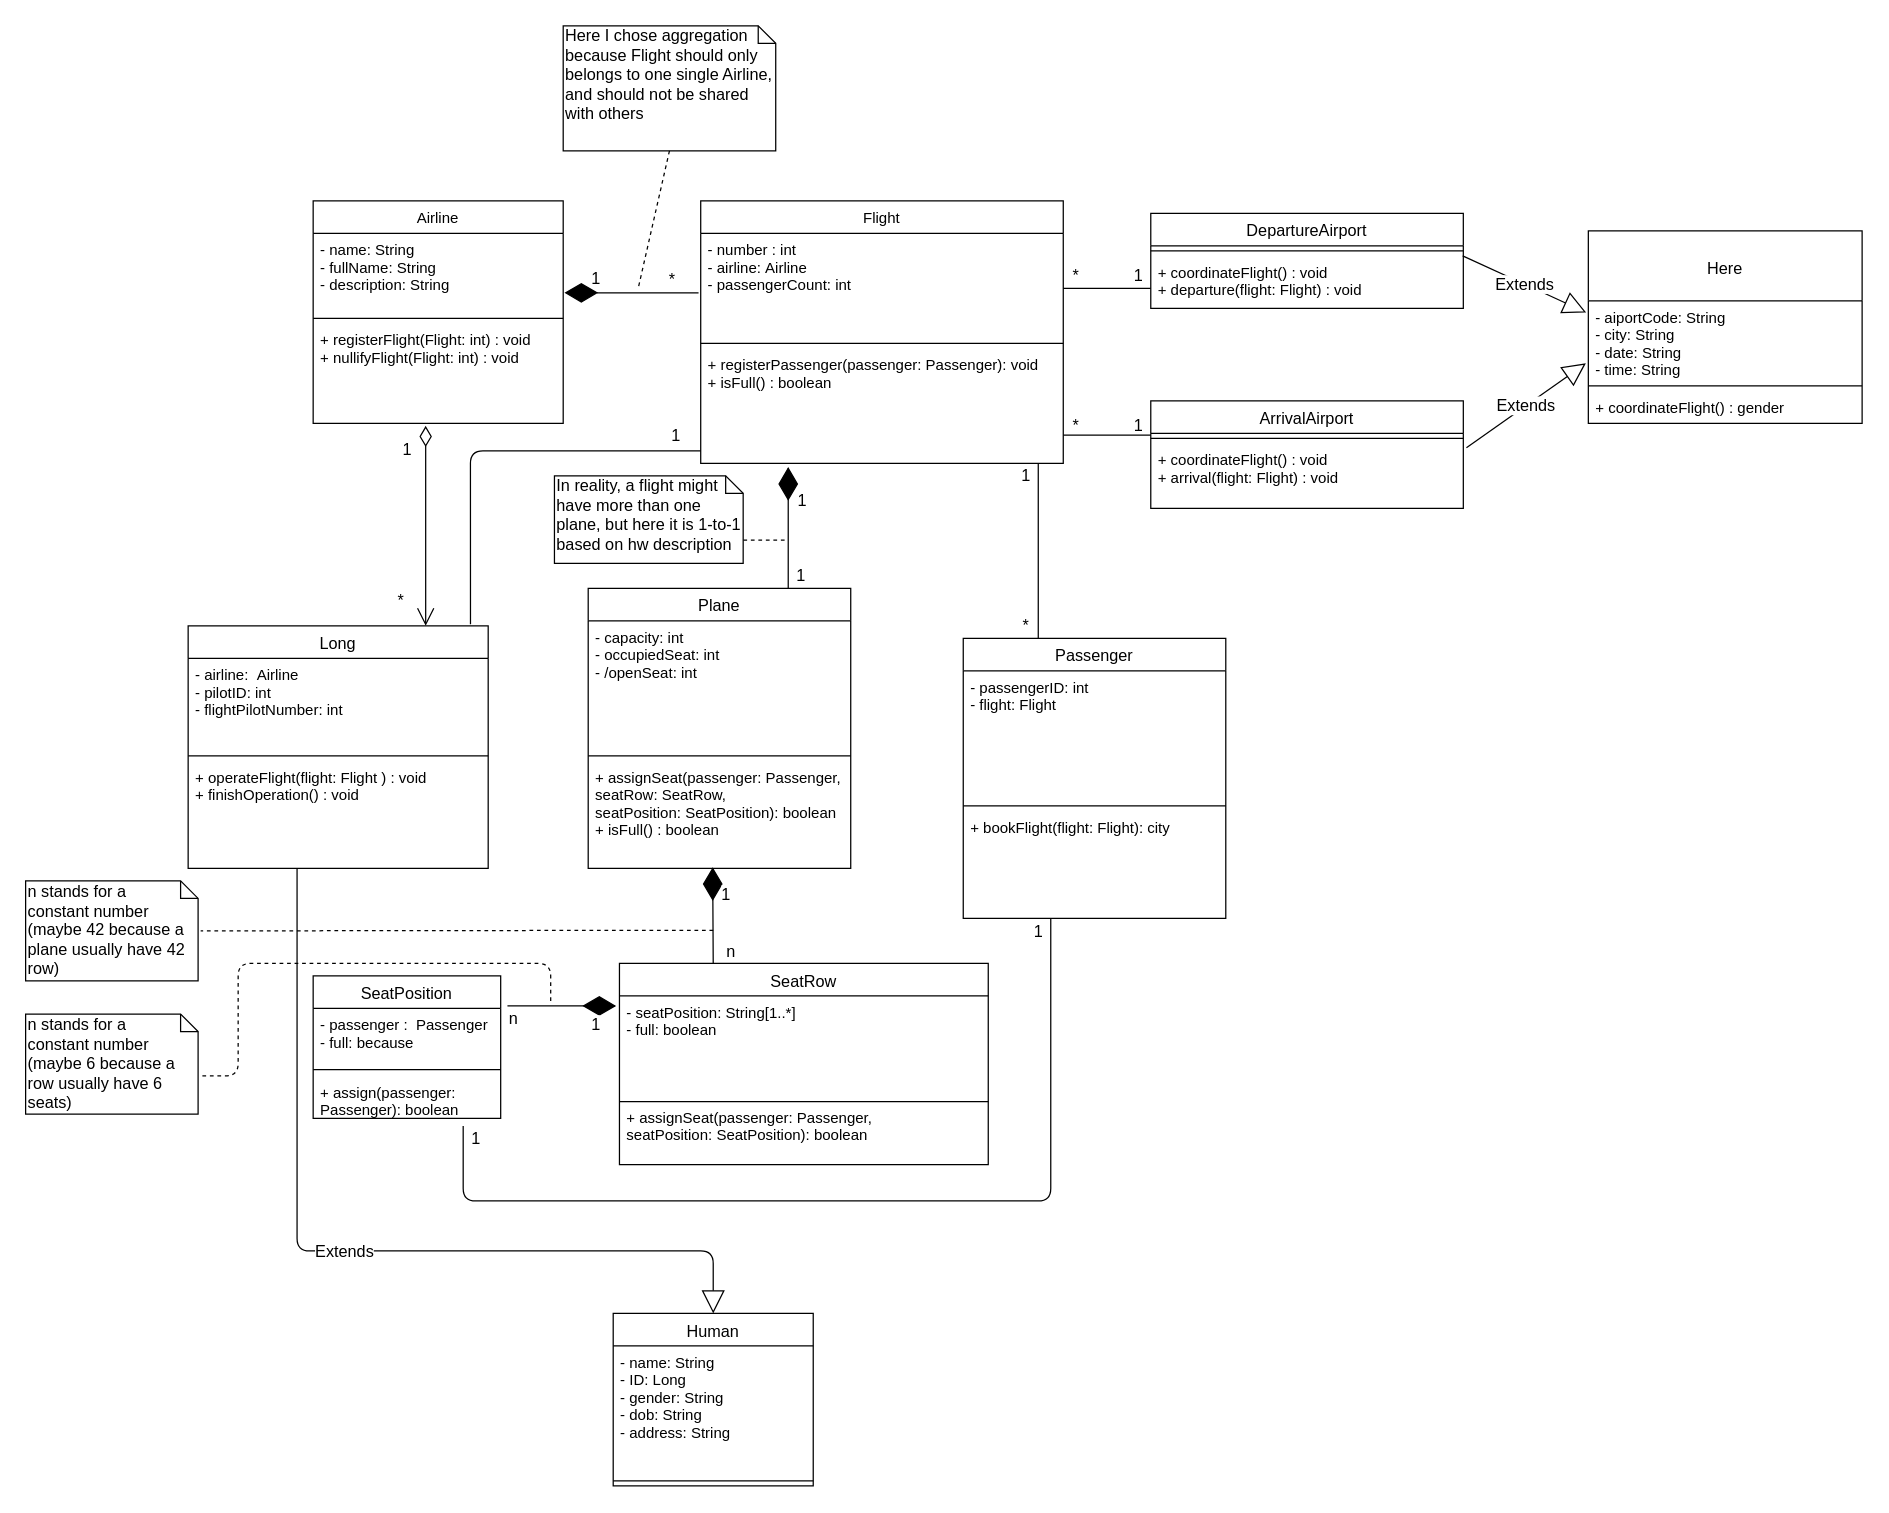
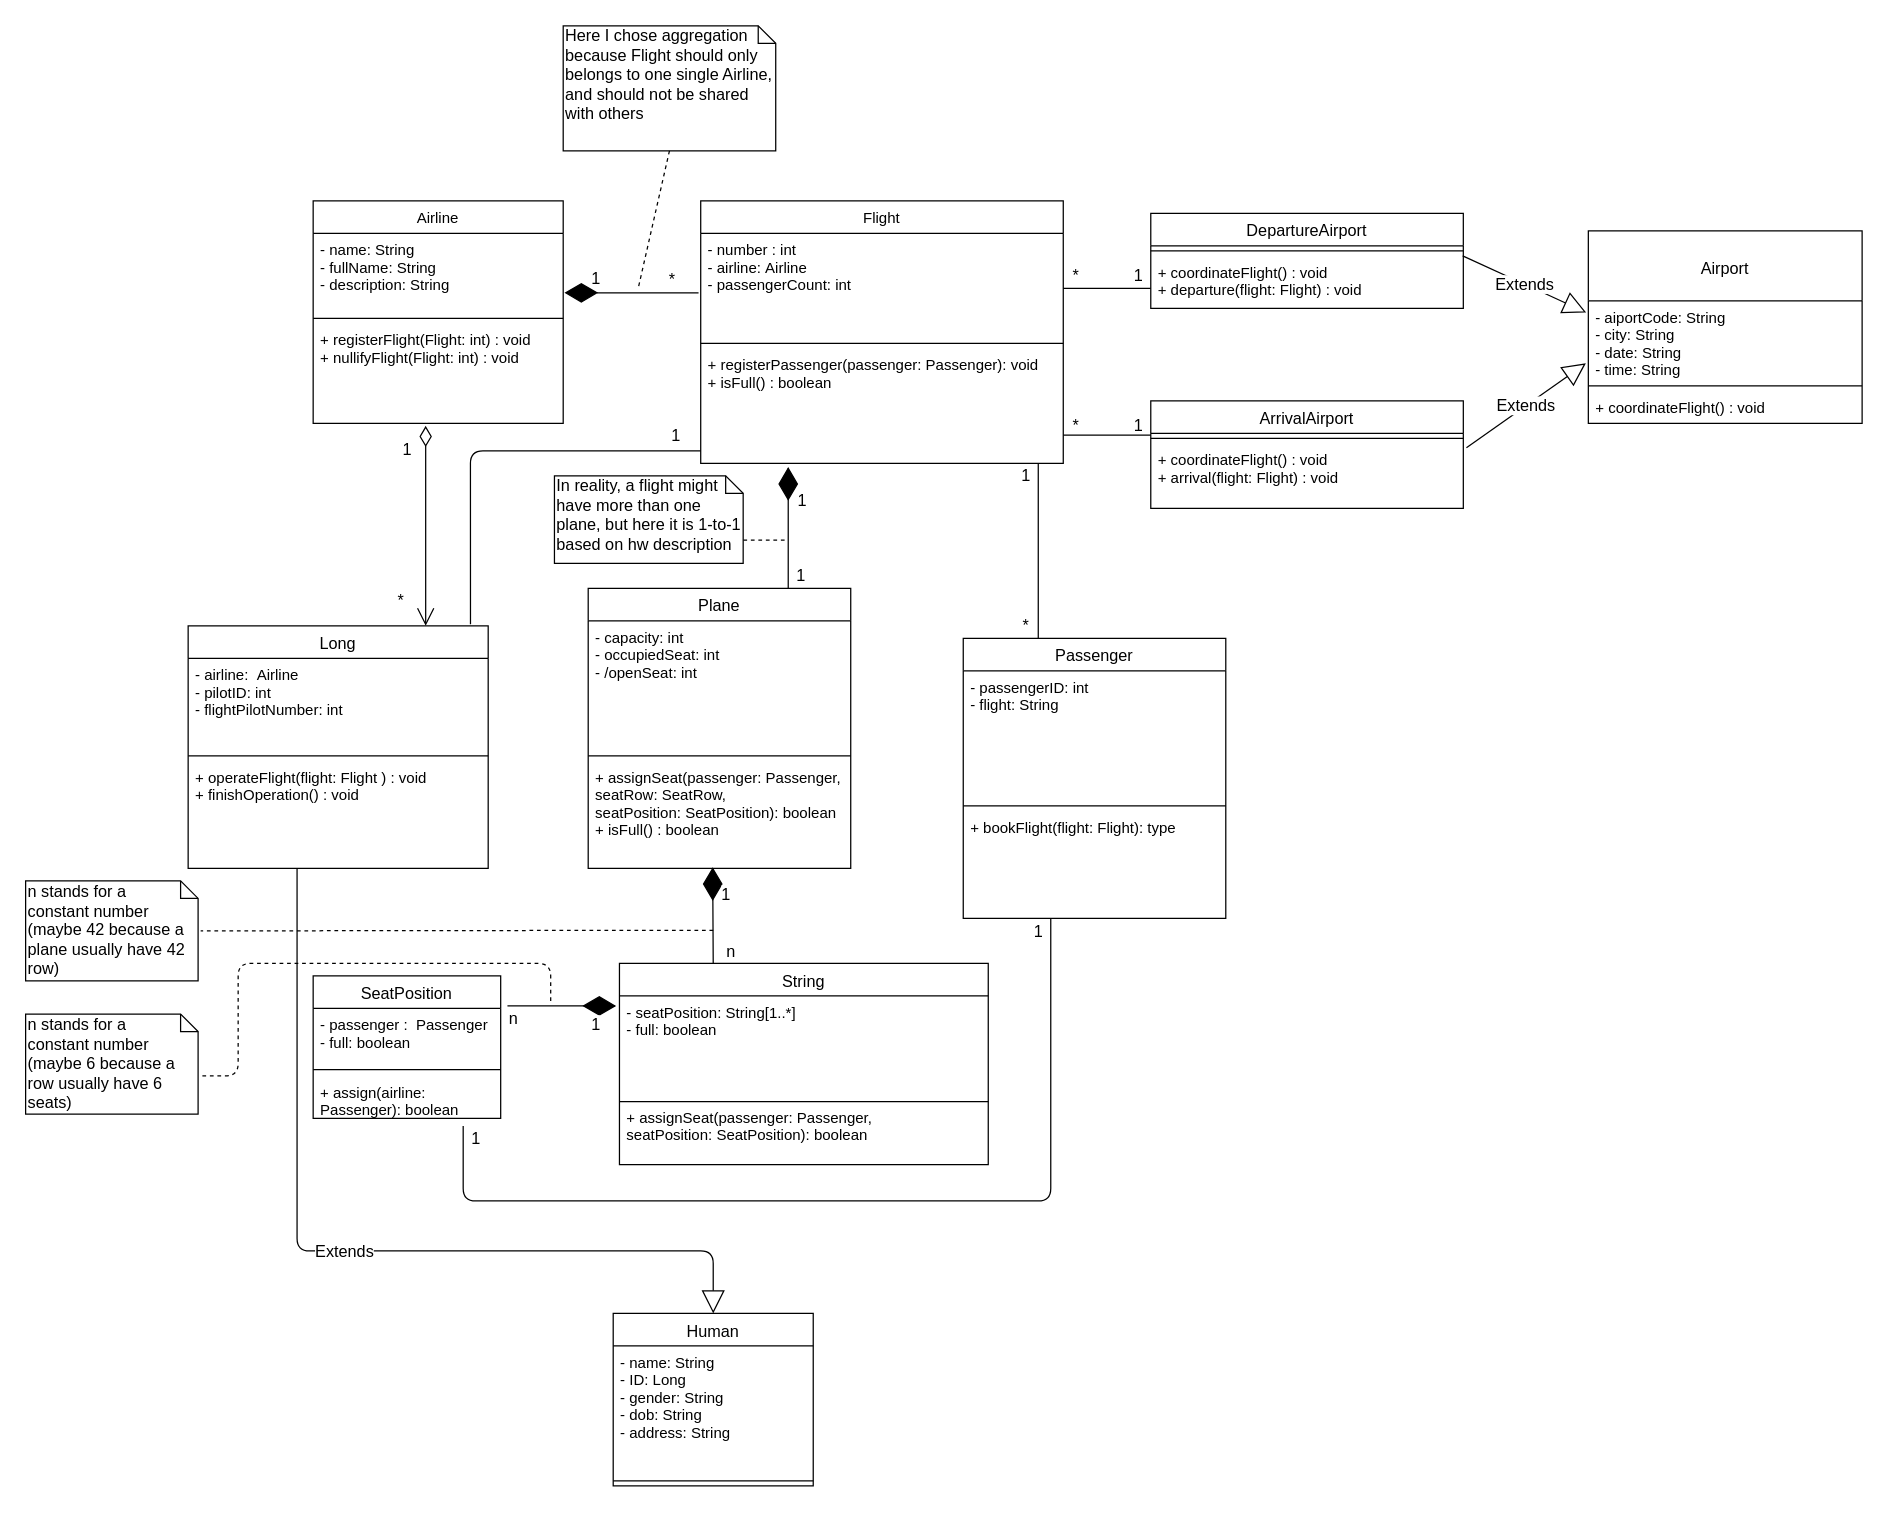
node "Here": label "Here" -> "Airport"
node "+ coordinateFlight() : gender": label "+ coordinateFlight() : gender" -> "+ coordinateFlight() : void"
node "- passengerID: int - flight: Flight": label "- passengerID: int - flight: Flight" -> "- passengerID: int - flight: String"
node "+ bookFlight(flight: Flight): city": label "+ bookFlight(flight: Flight): city" -> "+ bookFlight(flight: Flight): type"
node "SeatRow": label "SeatRow" -> "String"
node "- passenger : Passenger - full: because": label "- passenger : Passenger - full: because" -> "- passenger : Passenger - full: boolean"
node "+ assign(passenger: Passenger): boolean": label "+ assign(passenger: Passenger): boolean" -> "+ assign(airline: Passenger): boolean"
